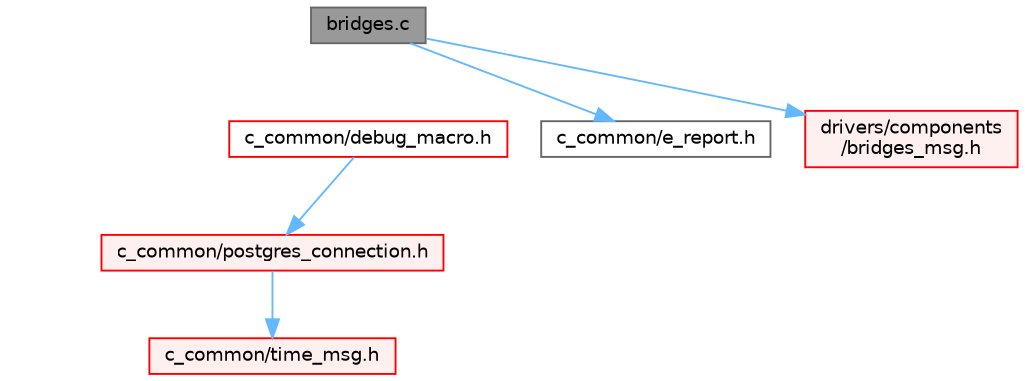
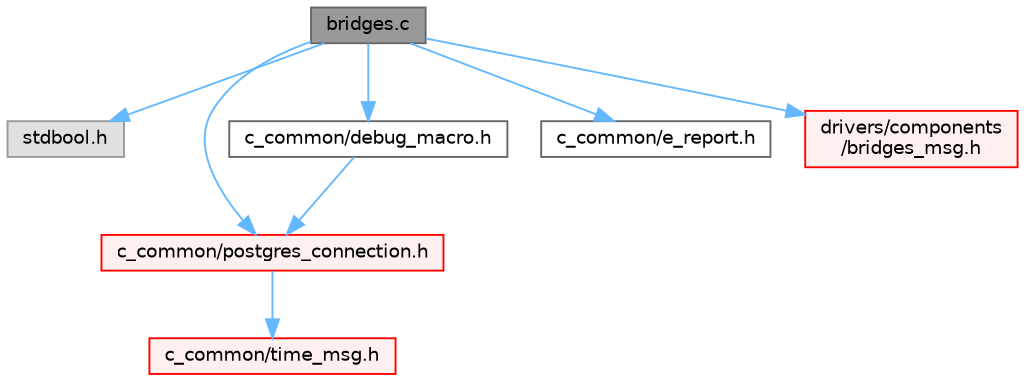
edge "bridges.c" -> "c_common/debug_macro.h": added
edge "bridges.c" -> "c_common/postgres_connection.h": added
node "stdbool.h": added
node "c_common/debug_macro.h": color red -> grey40
